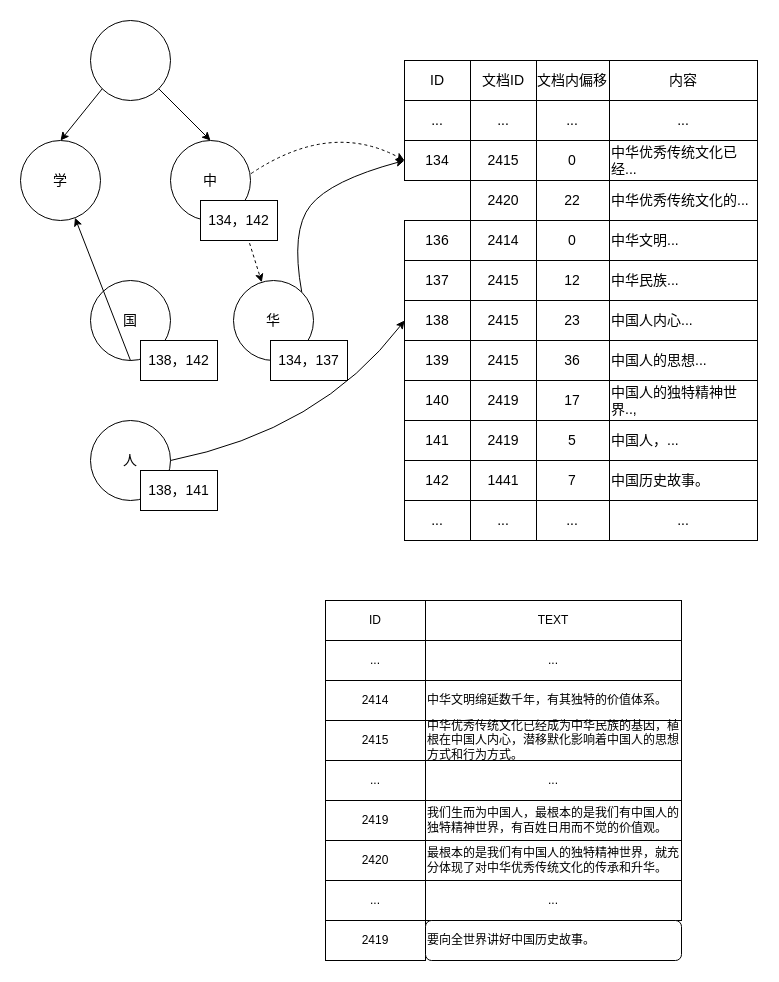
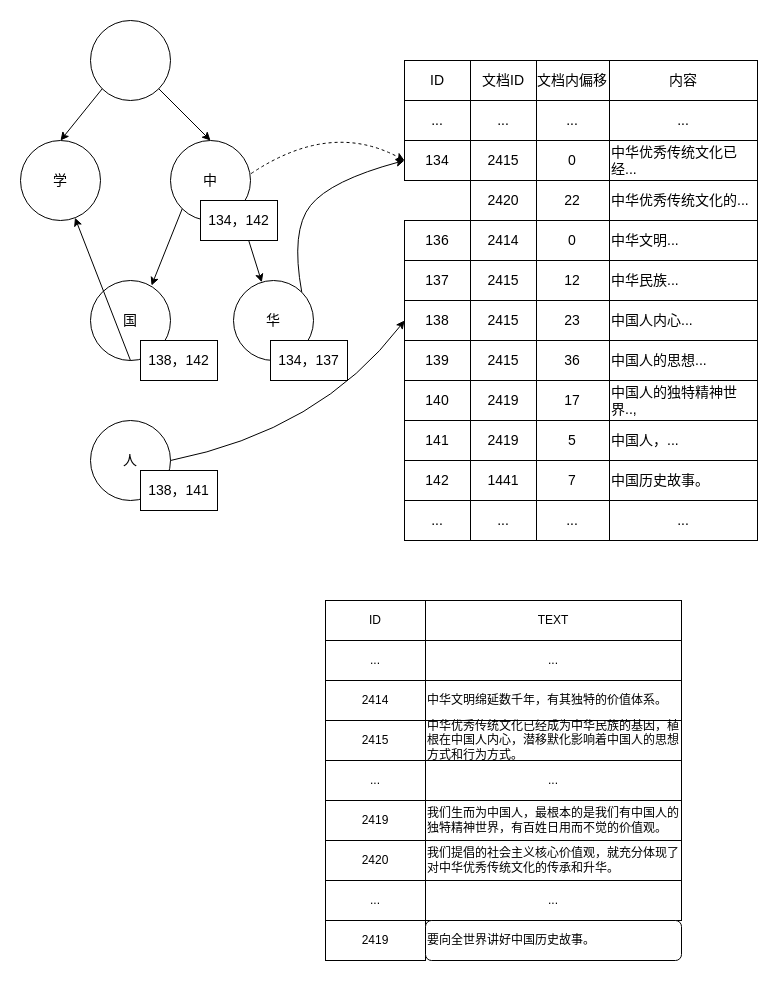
edge "中" -> "国": added
edge "中" -> "华": style dashed -> solid
node "最根本的是我们有中国人的独特精神世界，就充分体现了对中华优秀传统文化的传承和升华。": label "最根本的是我们有中国人的独特精神世界，就充分体现了对中华优秀传统文化的传承和升华。" -> "我们提倡的社会主义核心价值观，就充分体现了对中华优秀传统文化的传承和升华。"
